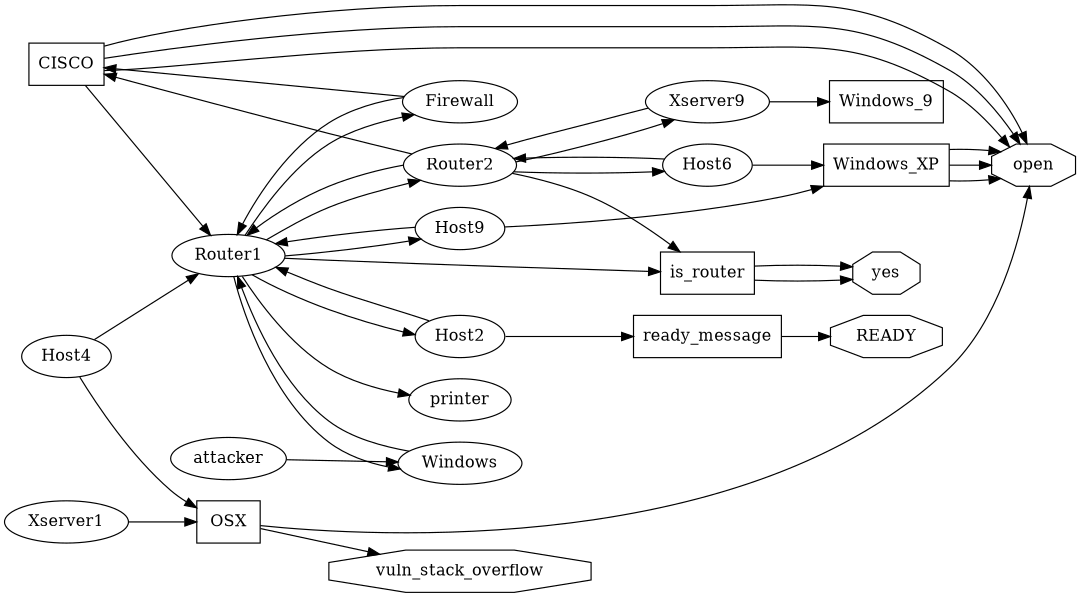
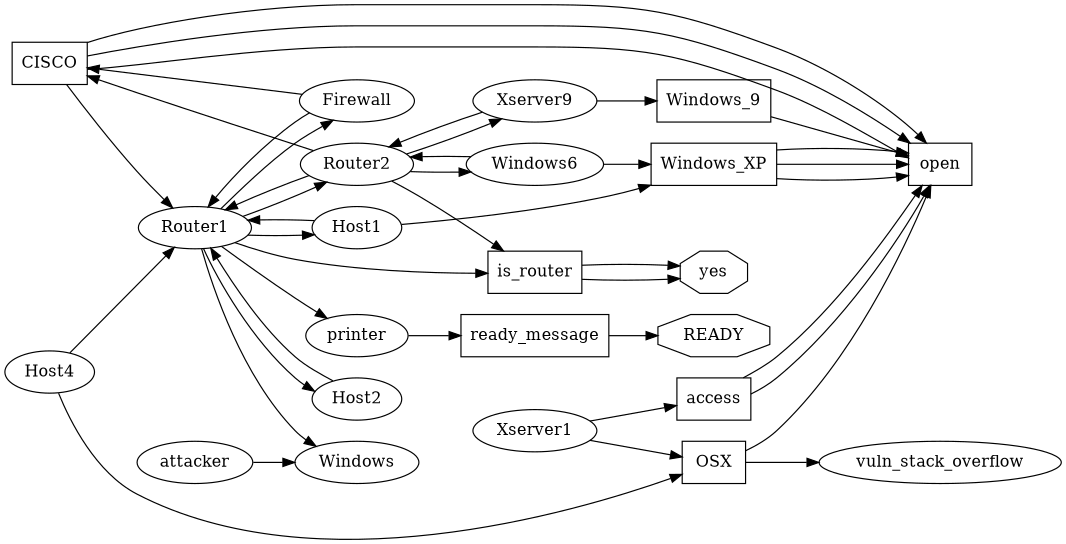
edge "Windows_9" -> "open": added
node "Host6": label "Host6" -> "Windows6"
node "open": shape octagon -> box
node "Host9": label "Host9" -> "Host1"
edge "Host2" -> "ready_message": now "printer" -> "ready_message"
edge "Windows" -> "Router1": removed
node "access": added
node "vuln_stack_overflow": shape octagon -> ellipse
